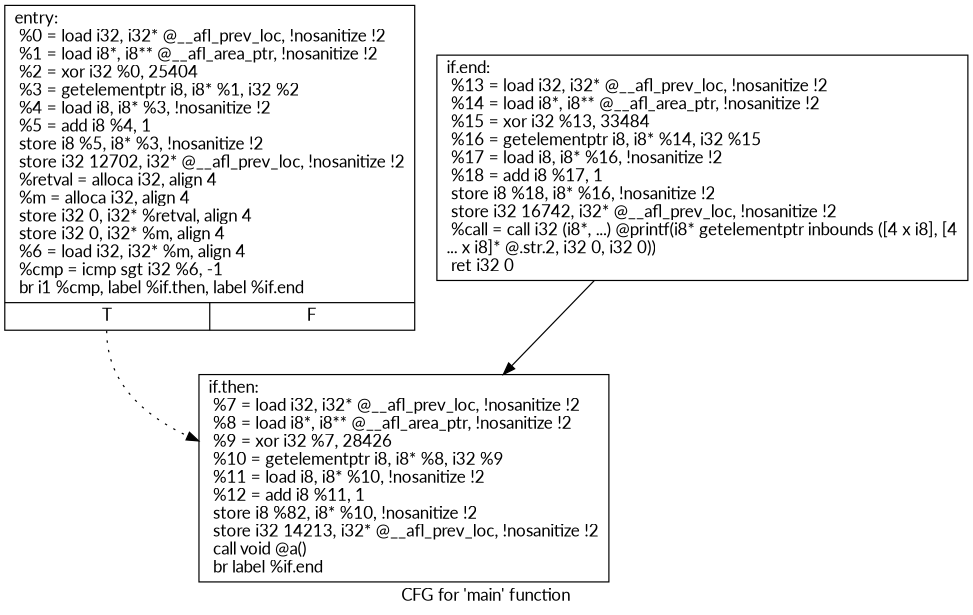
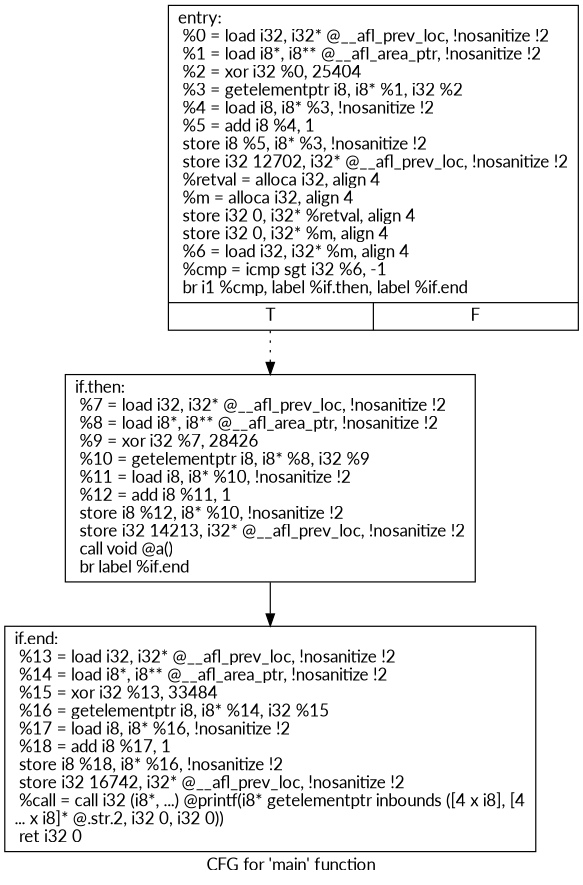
edge "if.end:" -> "if.then:": reversed
node "if.then:": text "store i8 %82, i8* %10, !nosanitize !2" -> "store i8 %12, i8* %10, !nosanitize !2"
